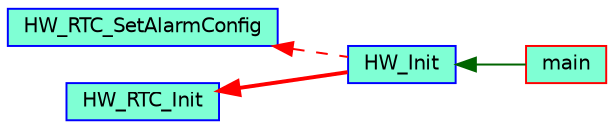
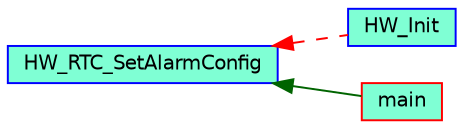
edge "main" -> "HW_Init": now "main" -> "HW_RTC_SetAlarmConfig"
node "HW_RTC_Init": removed
